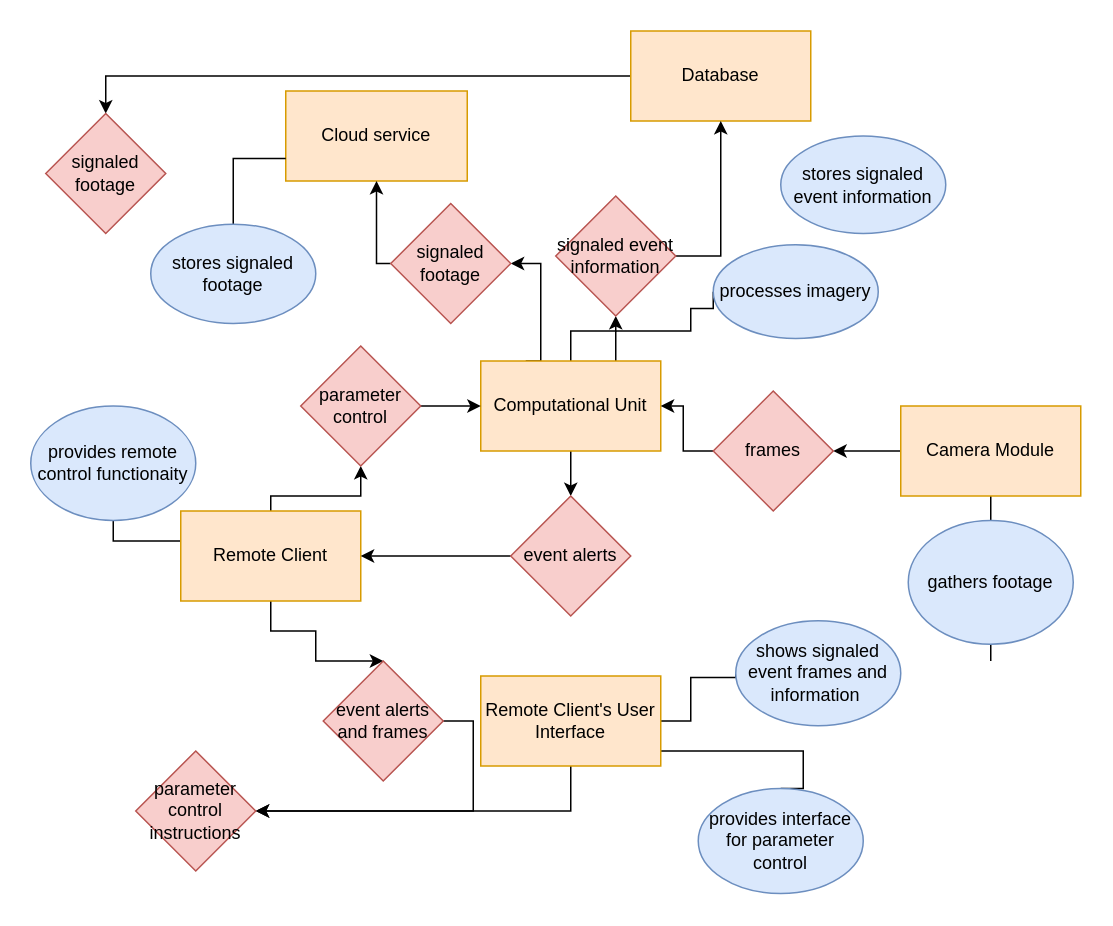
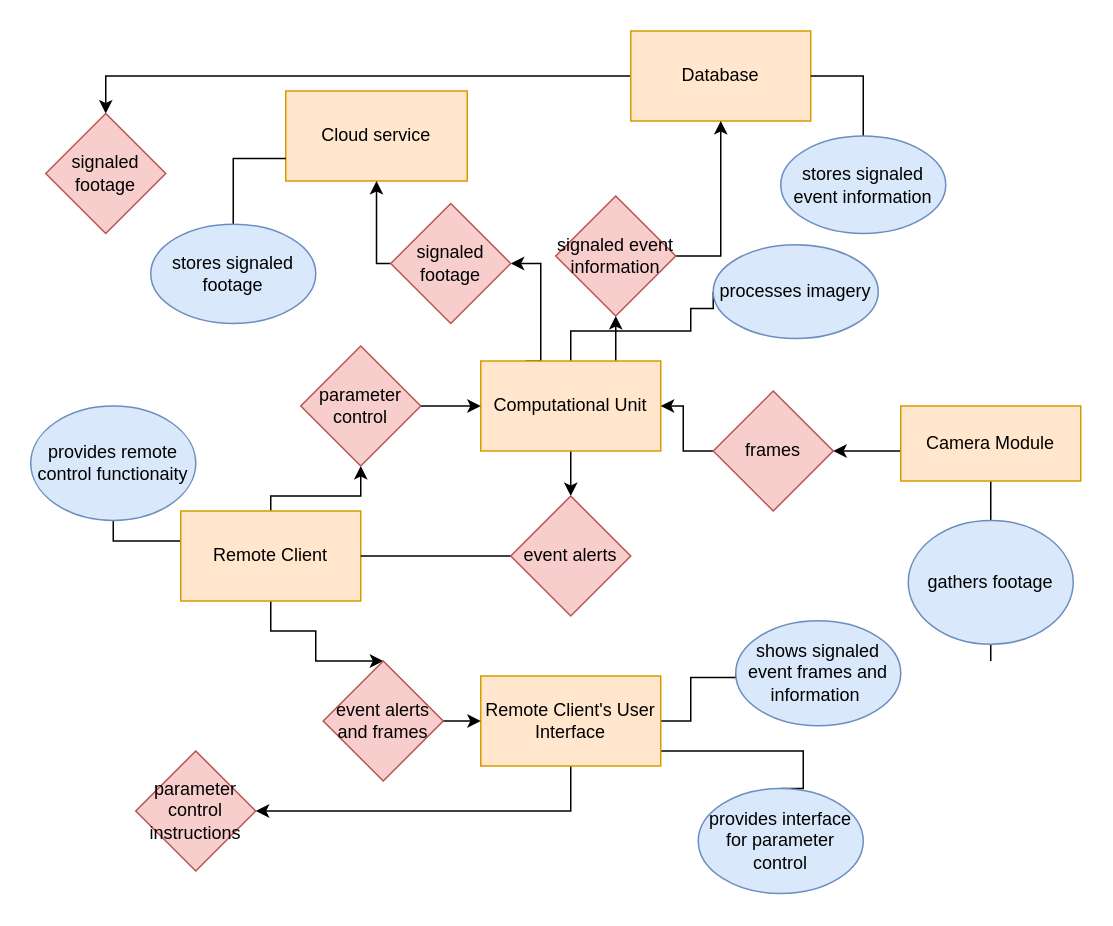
edge "Database" -- "stores signaled event information": added
node "Camera Module": size 180x90 -> 180x75
edge "event alerts" -> "Remote Client": arrowhead classic -> none
edge "event alerts and frames" -> "parameter control instructions": now "event alerts and frames" -> "Remote Client's User Interface"
